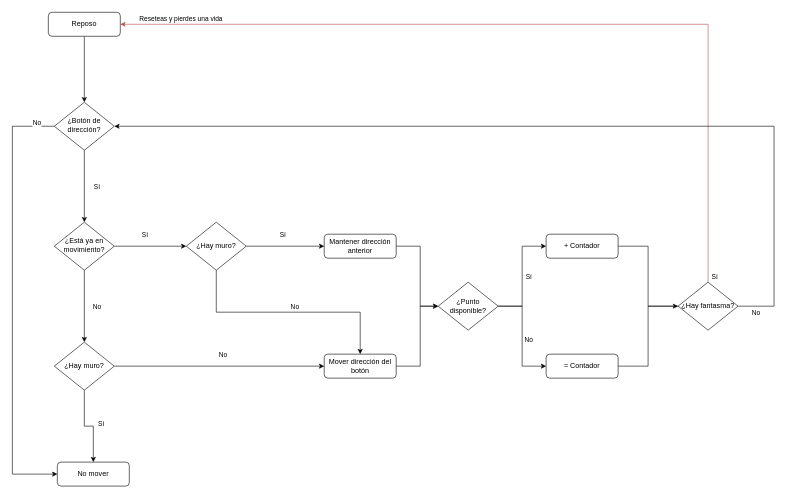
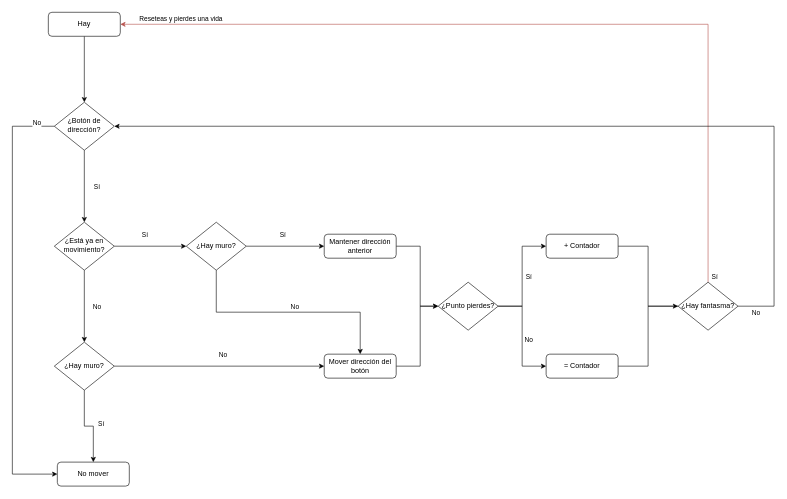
node "Reposo": label "Reposo" -> "Hay"
node "¿Punto disponible?": label "¿Punto disponible?" -> "¿Punto pierdes?"
